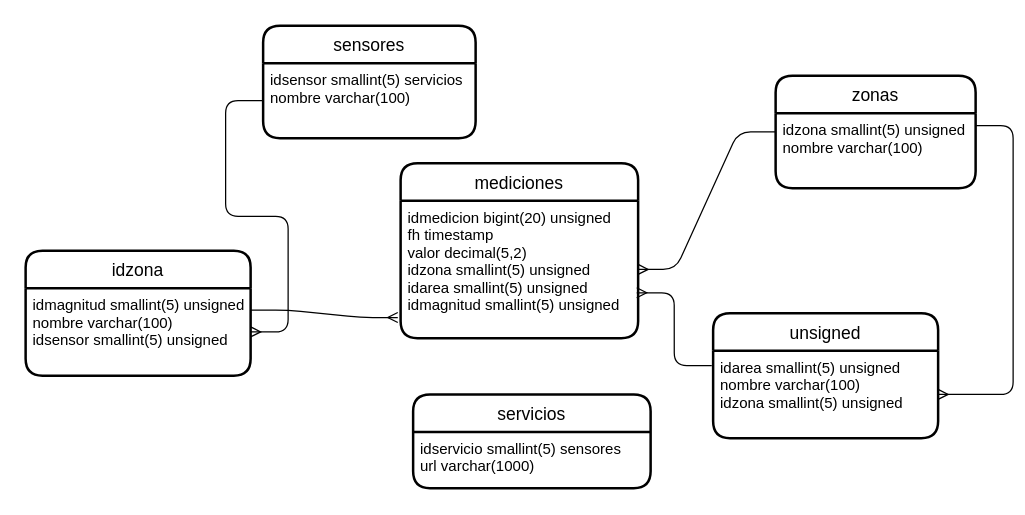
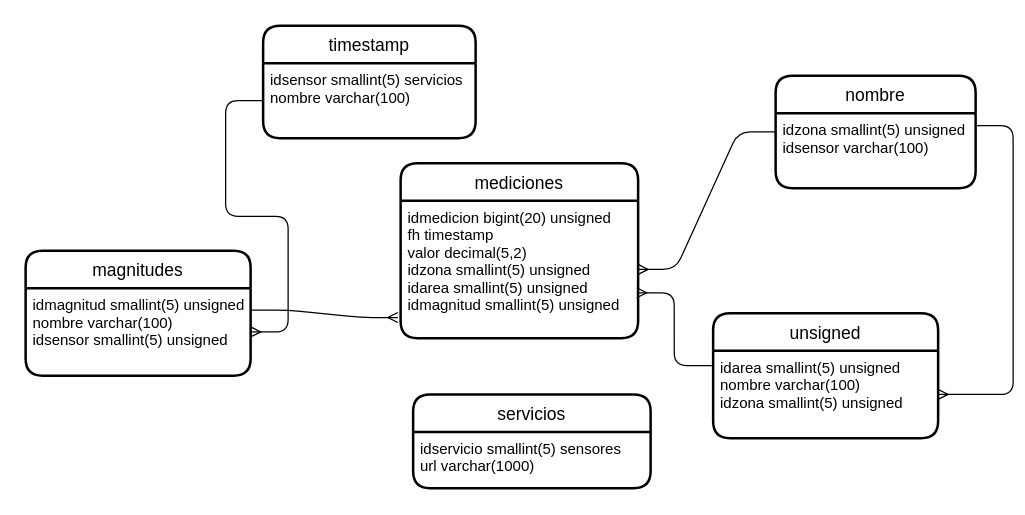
node "sensores": label "sensores" -> "timestamp"
node "zonas": label "zonas" -> "nombre"
node "idzona smallint(5) unsigned nombre varchar(100)": label "idzona smallint(5) unsigned nombre varchar(100)" -> "idzona smallint(5) unsigned idsensor varchar(100)"
node "idzona": label "idzona" -> "magnitudes"
